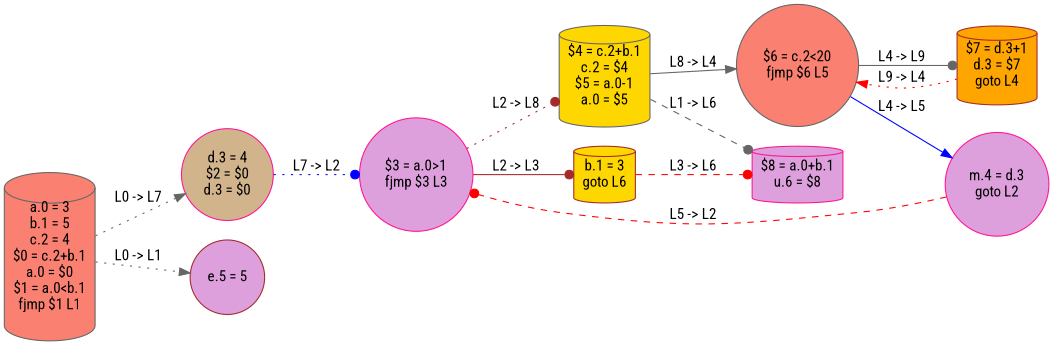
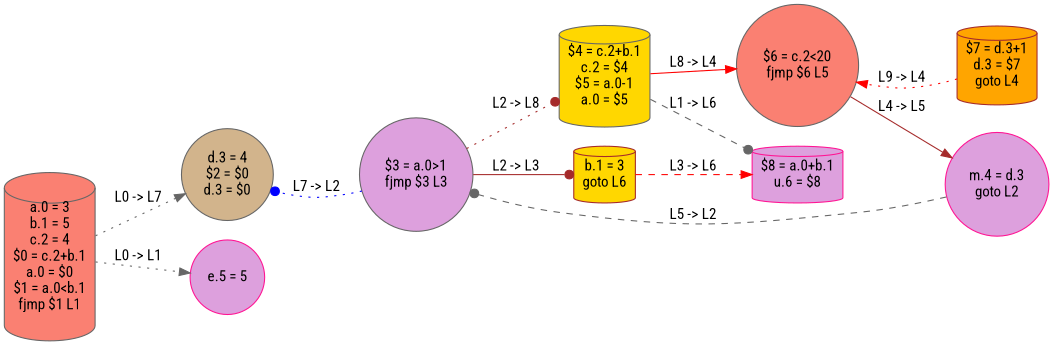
edge "$6 = c.2<20 fjmp $6 L5" -> "$7 = d.3+1 d.3 = $7 goto L4": removed, label "L4 -> L9"
edge "$4 = c.2+b.1 c.2 = $4 $5 = a.0-1 a.0 = $5" -> "$6 = c.2<20 fjmp $6 L5": color gray40 -> red
edge "$6 = c.2<20 fjmp $6 L5" -> "m.4 = d.3 goto L2": color blue -> brown
node "d.3 = 4 $2 = $0 d.3 = $0": color deeppink -> gray40
edge "d.3 = 4 $2 = $0 d.3 = $0" -> "$3 = a.0>1 fjmp $3 L3": reversed
node "$3 = a.0>1 fjmp $3 L3": color deeppink -> gray40
edge "b.1 = 3 goto L6" -> "$8 = a.0+b.1 u.6 = $8": arrowhead dot -> normal
edge "m.4 = d.3 goto L2" -> "$3 = a.0>1 fjmp $3 L3": color red -> gray40
node "e.5 = 5": color brown -> deeppink
